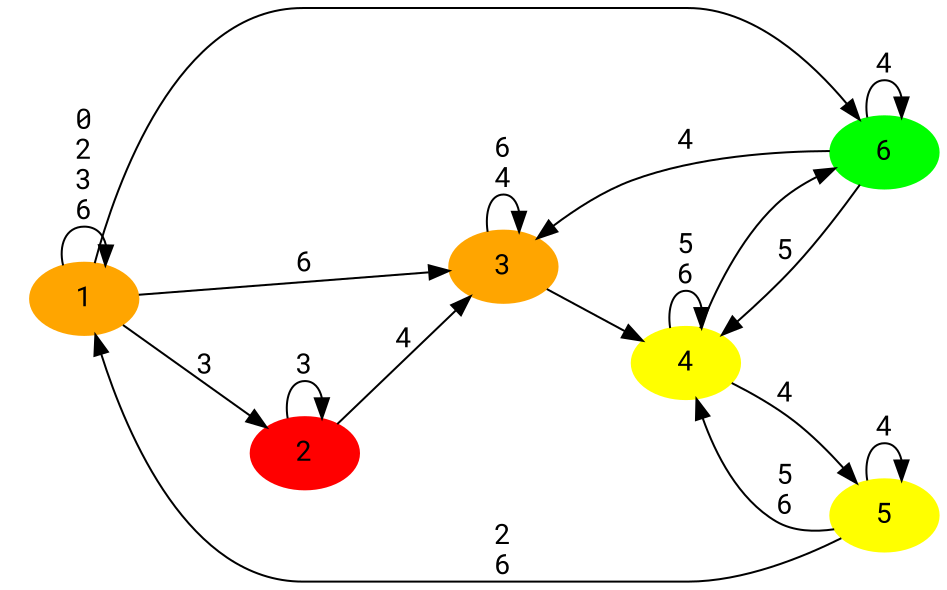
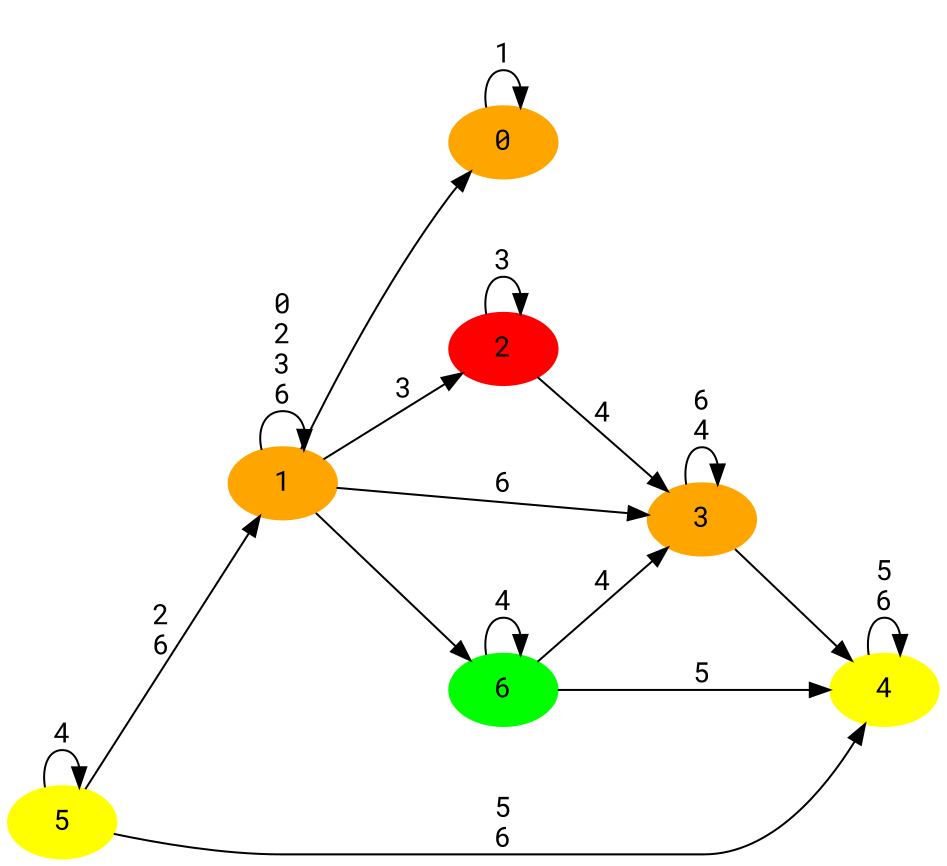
node "0": added
edge "4" -> "6": removed
edge "4" -> "5": removed, label "4"
